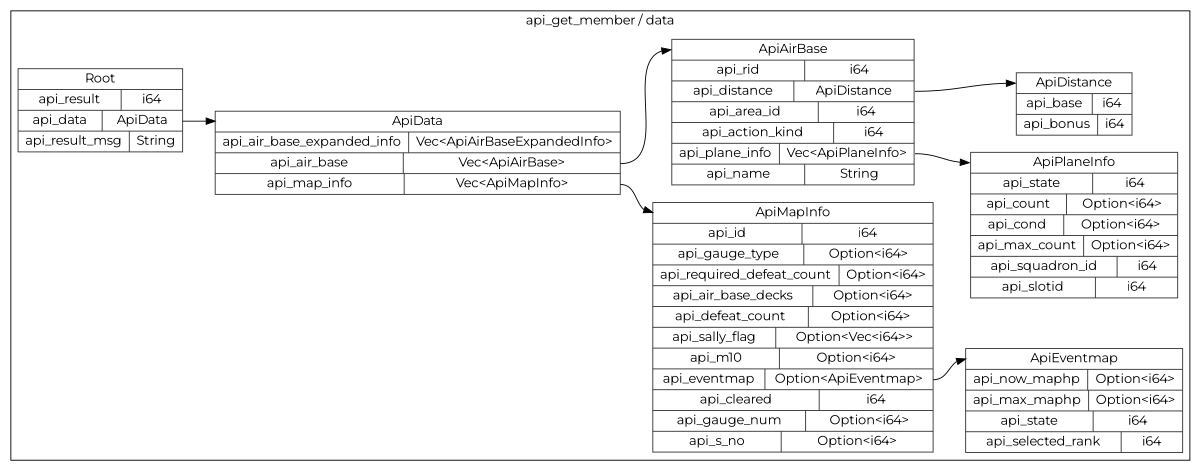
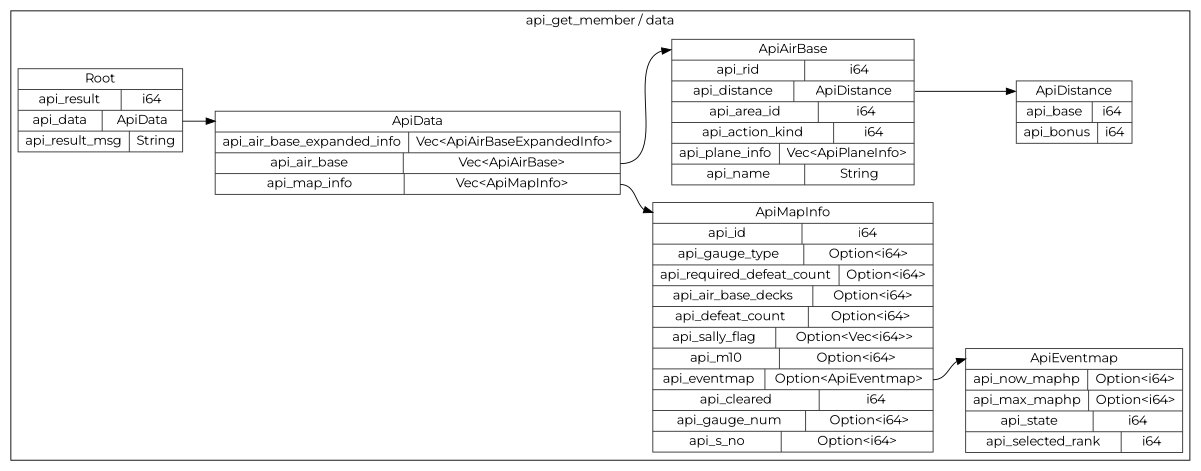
node "ApiPlaneInfo": removed
